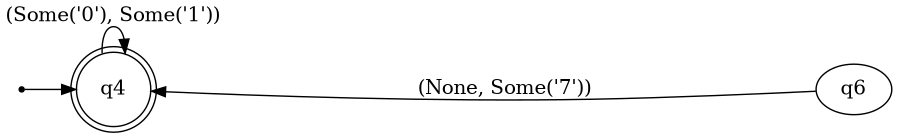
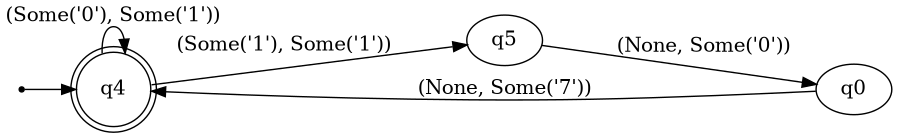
node "q5": added
node "q6": label "q6" -> "q0"
